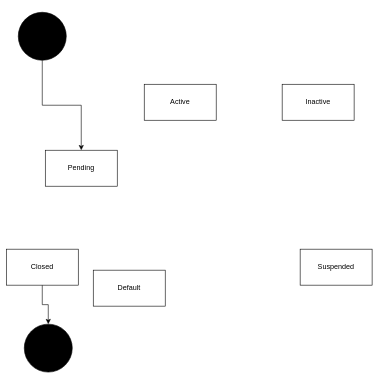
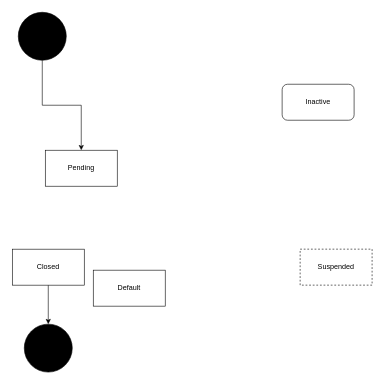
node "Active": removed
node "Inactive": shape rectangle -> rounded rectangle
node "Closed": moved (42, 267) -> (48, 267)
node "Suspended": style solid -> dashed
